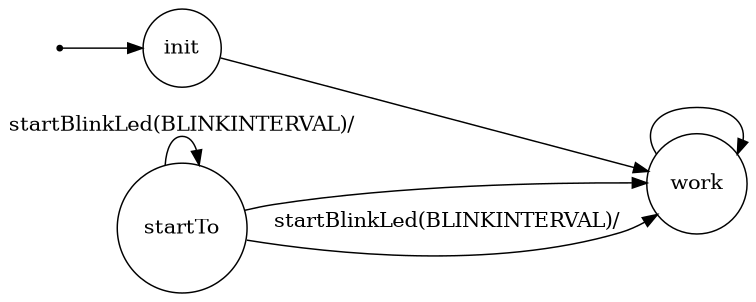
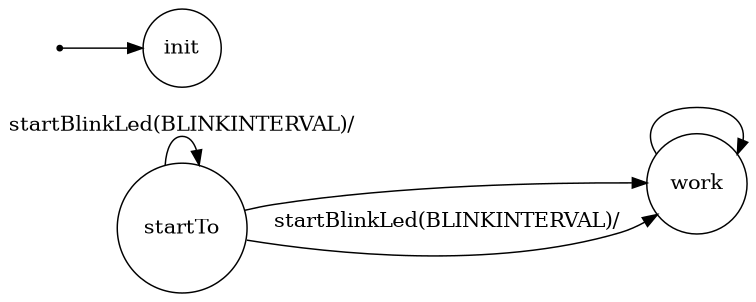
edge "init" -> "work": removed
